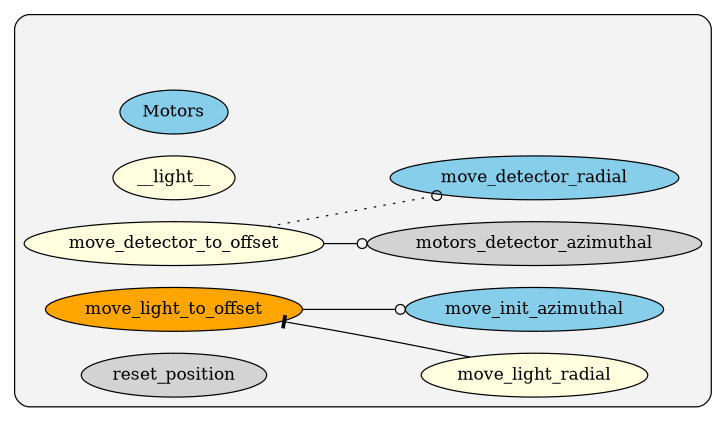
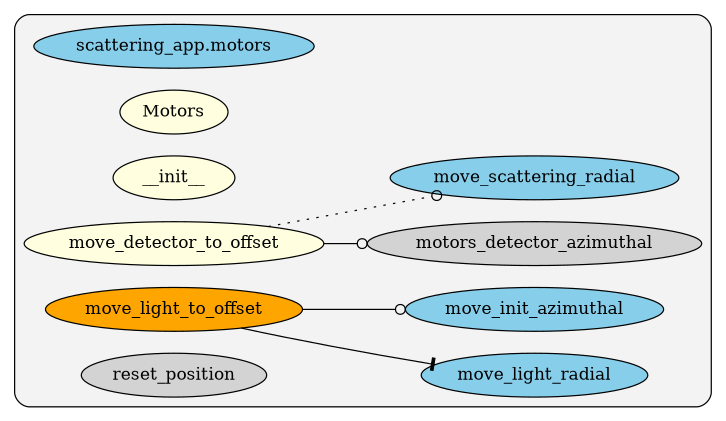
node "scattering_app.motors": added
node "Motors": fillcolor skyblue -> lightyellow
node "__light__": label "__light__" -> "__init__"
node "move_detector_radial": label "move_detector_radial" -> "move_scattering_radial"
edge "move_light_radial" -> "move_light_to_offset": reversed
node "move_light_radial": fillcolor lightyellow -> skyblue
